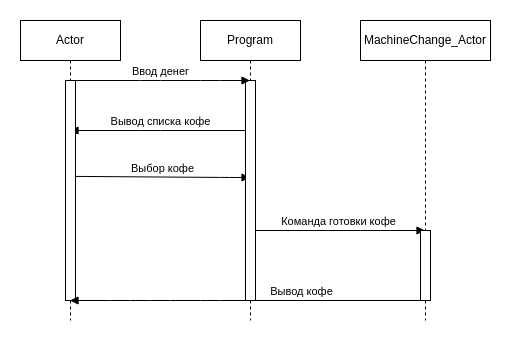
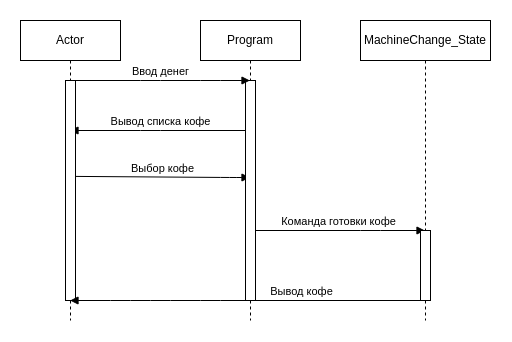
node "MachineChange_Actor": label "MachineChange_Actor" -> "MachineChange_State"
